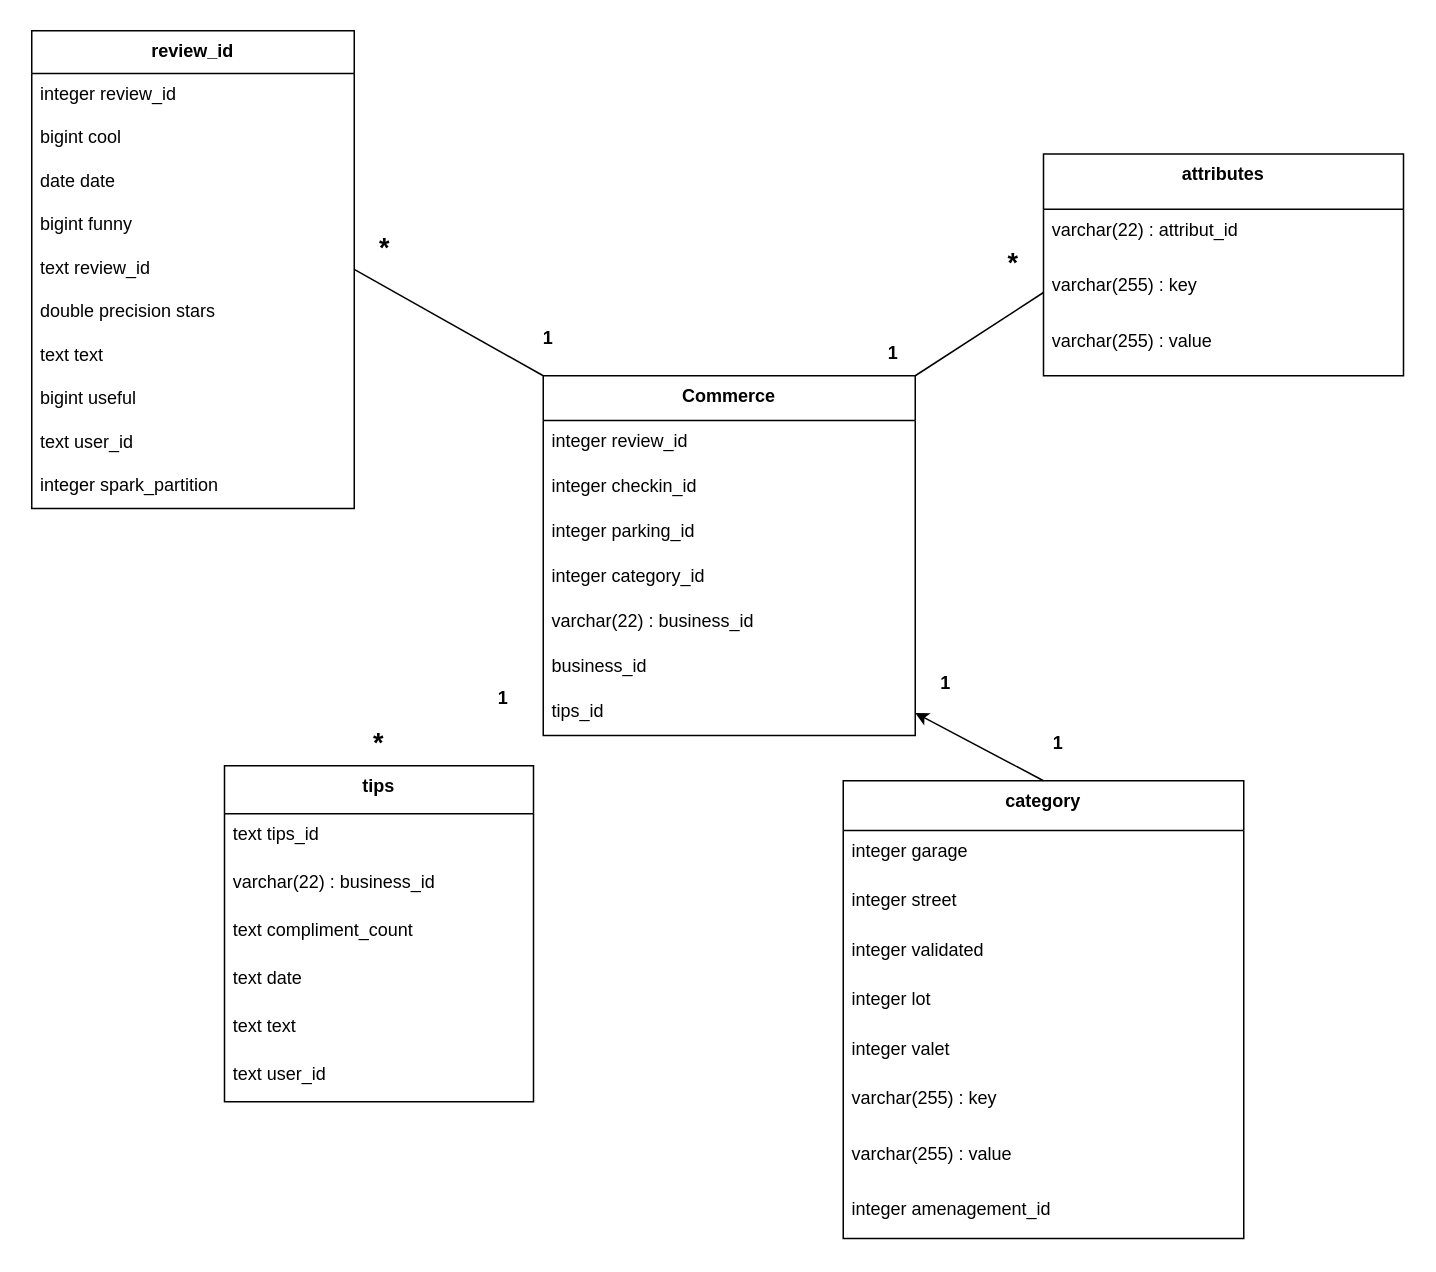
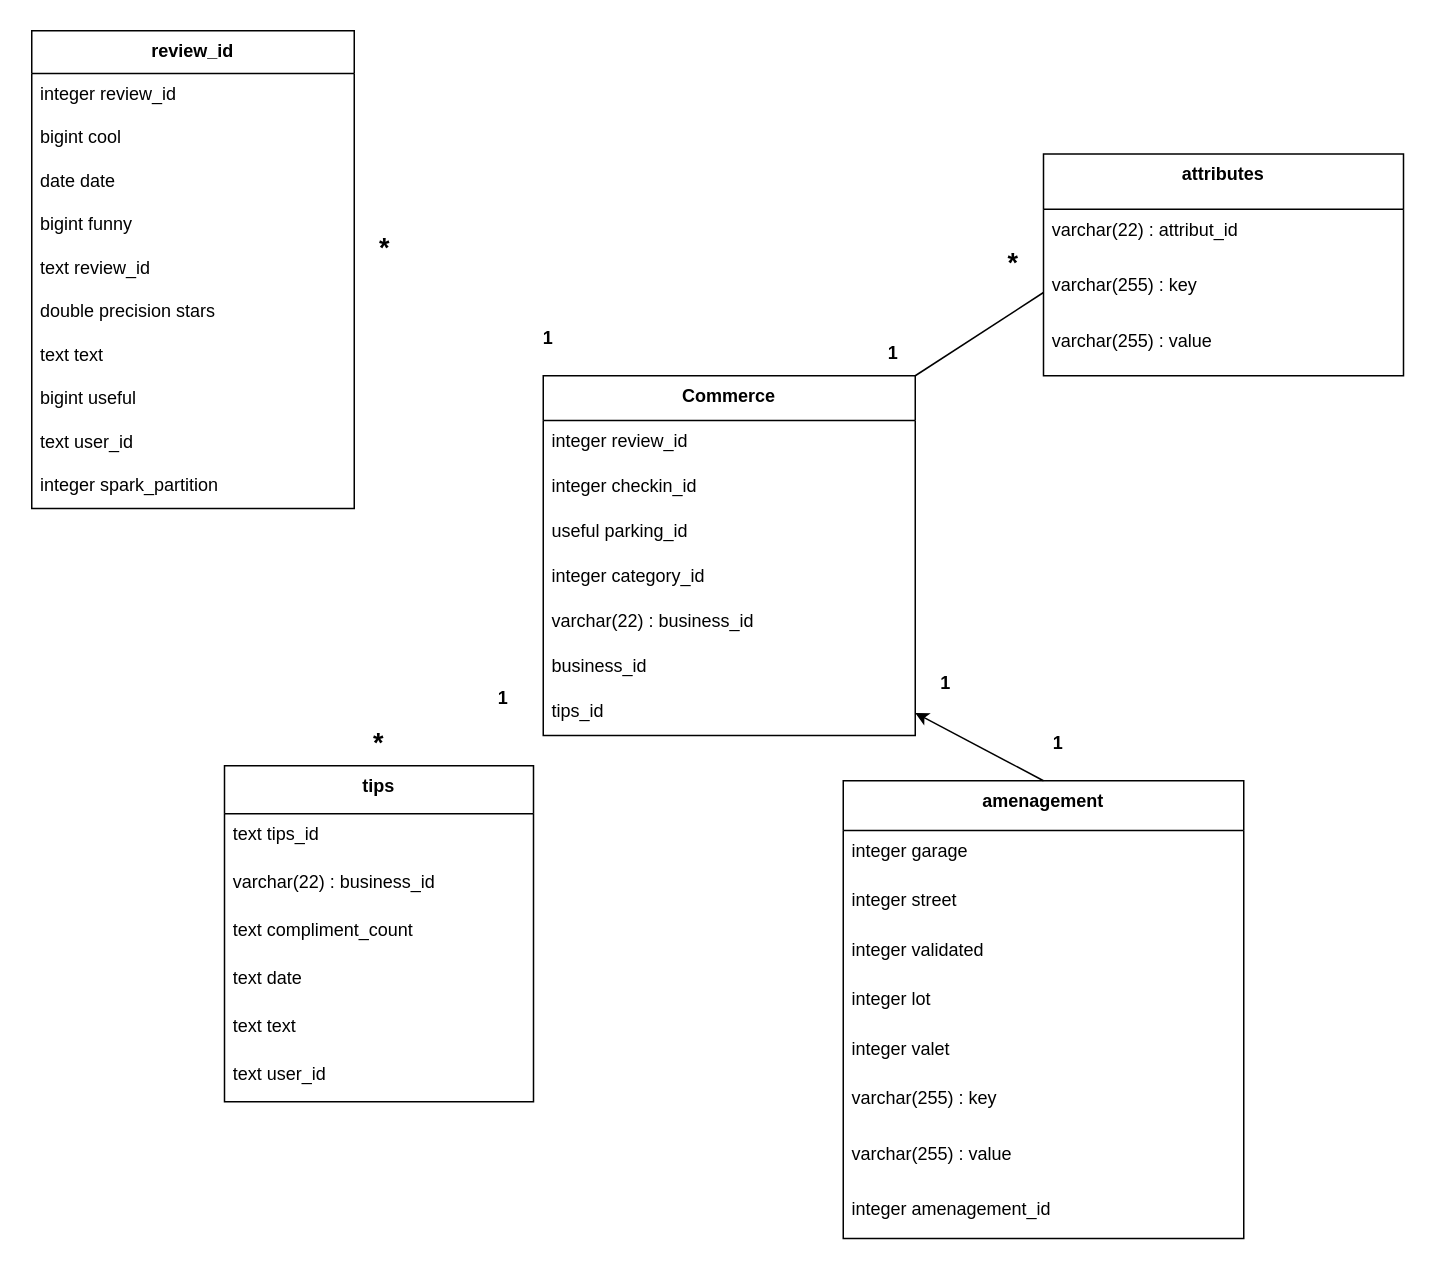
edge "text review_id" -- "Commerce": removed
node "integer parking_id": label "integer parking_id" -> "useful parking_id"
node "category": label "category" -> "amenagement"
